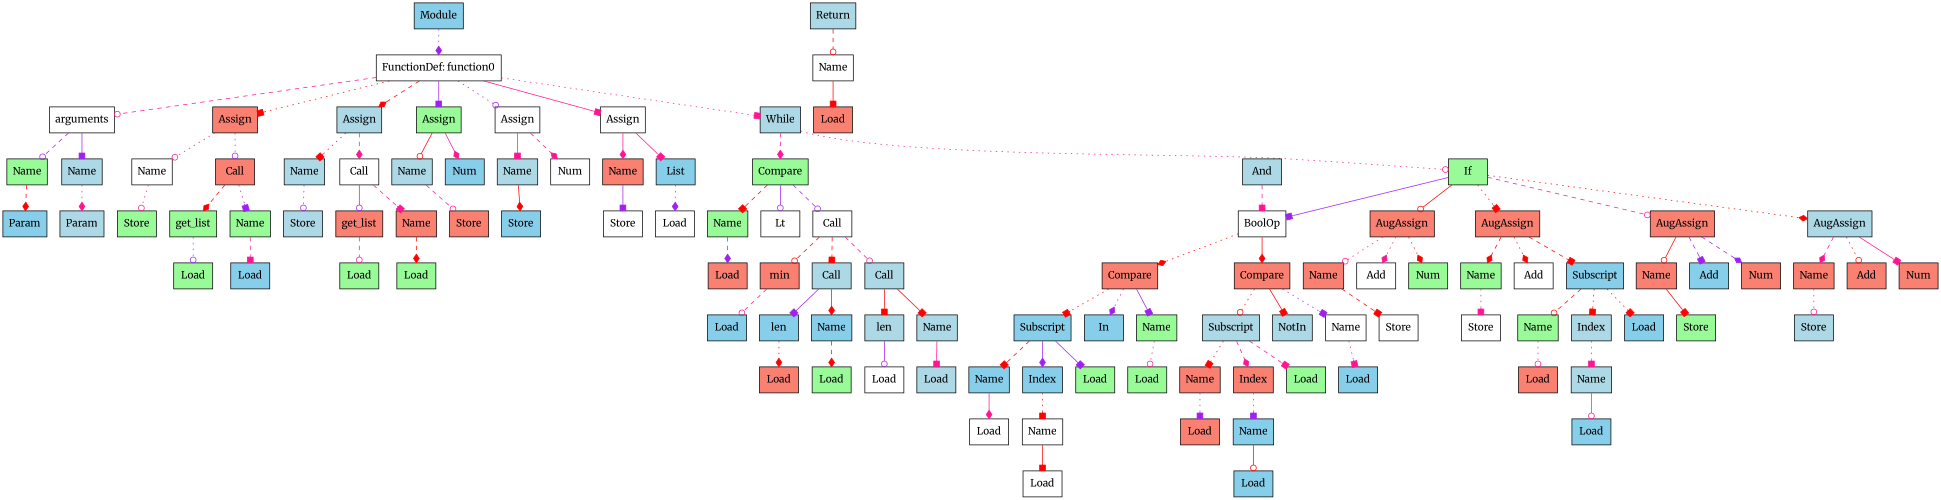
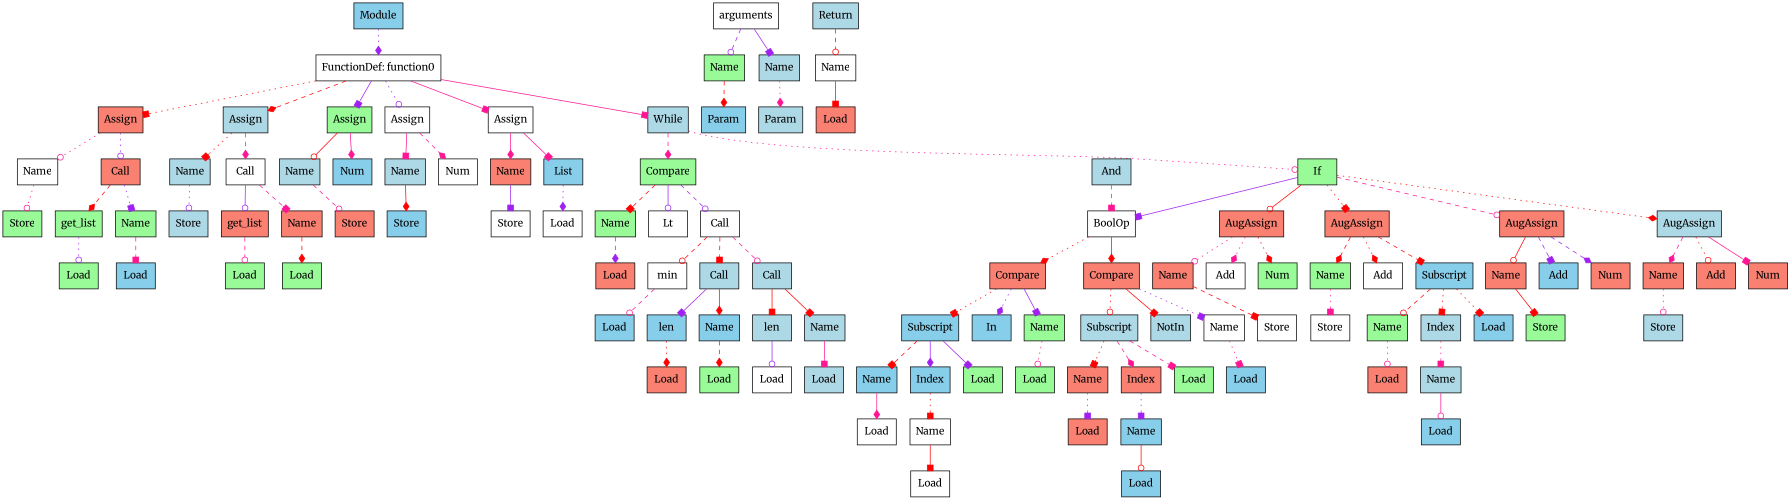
edge "FunctionDef: function0" -> "arguments": removed
edge "FunctionDef: function0" -> "While": style dotted -> solid
node "min": fillcolor salmon -> white
